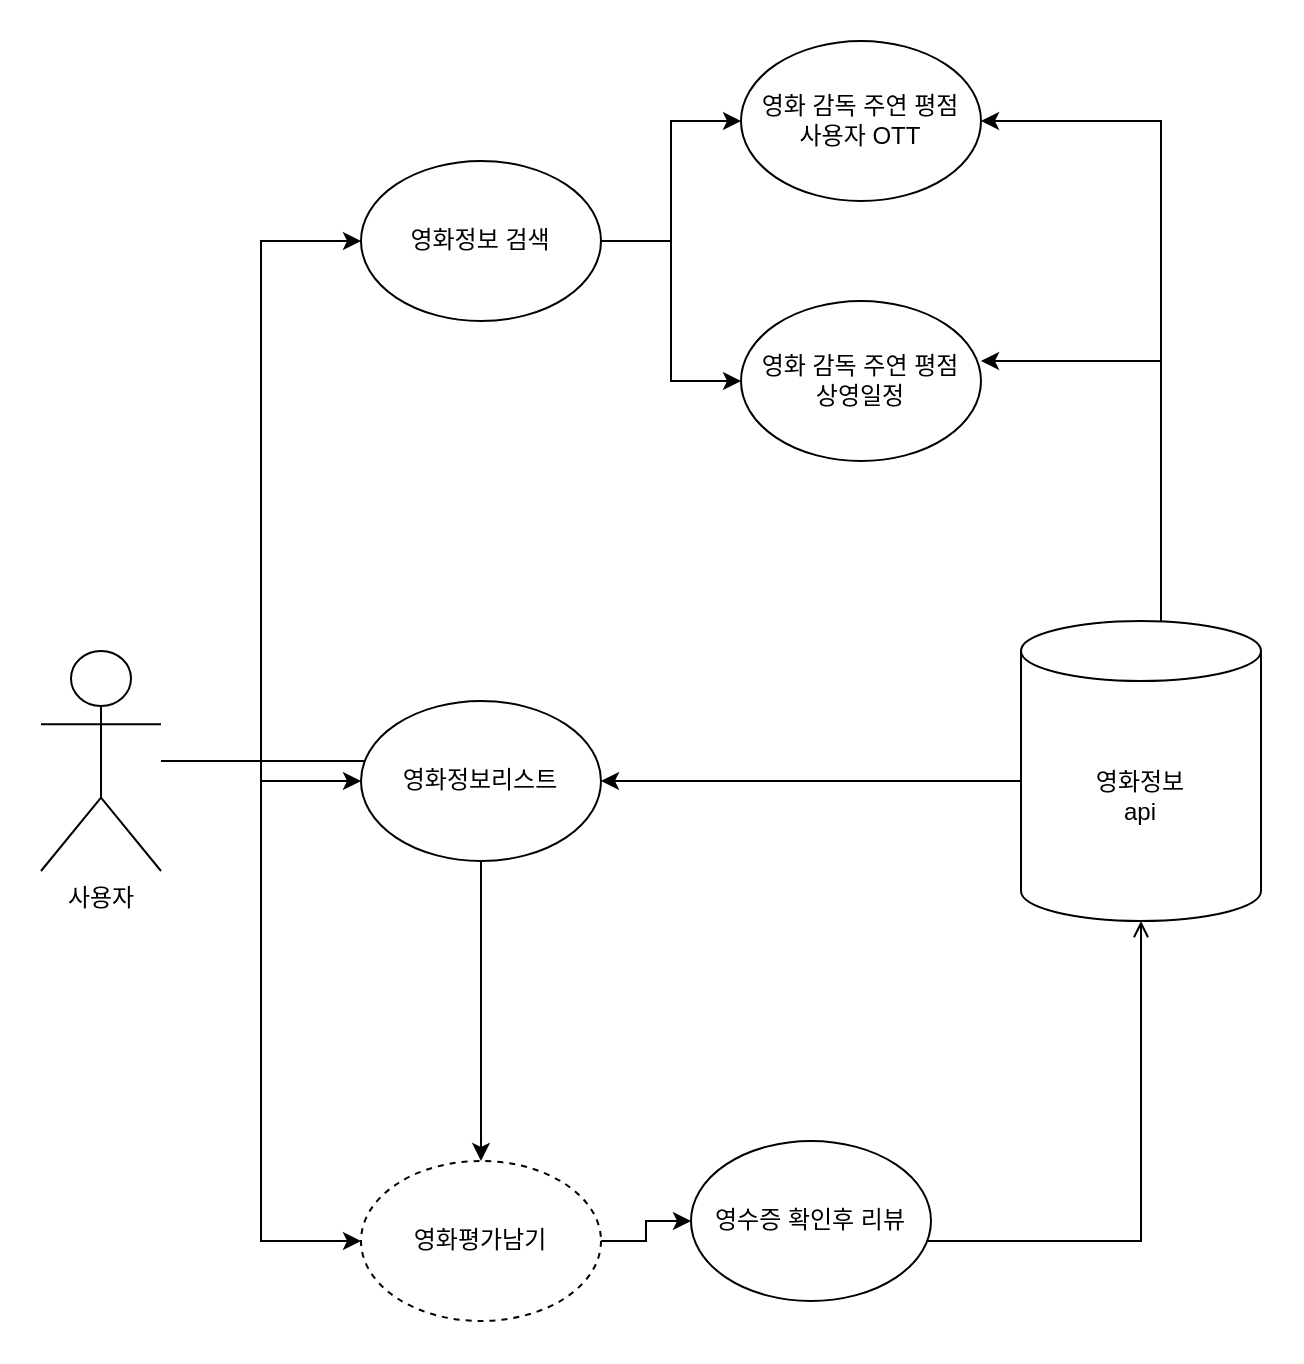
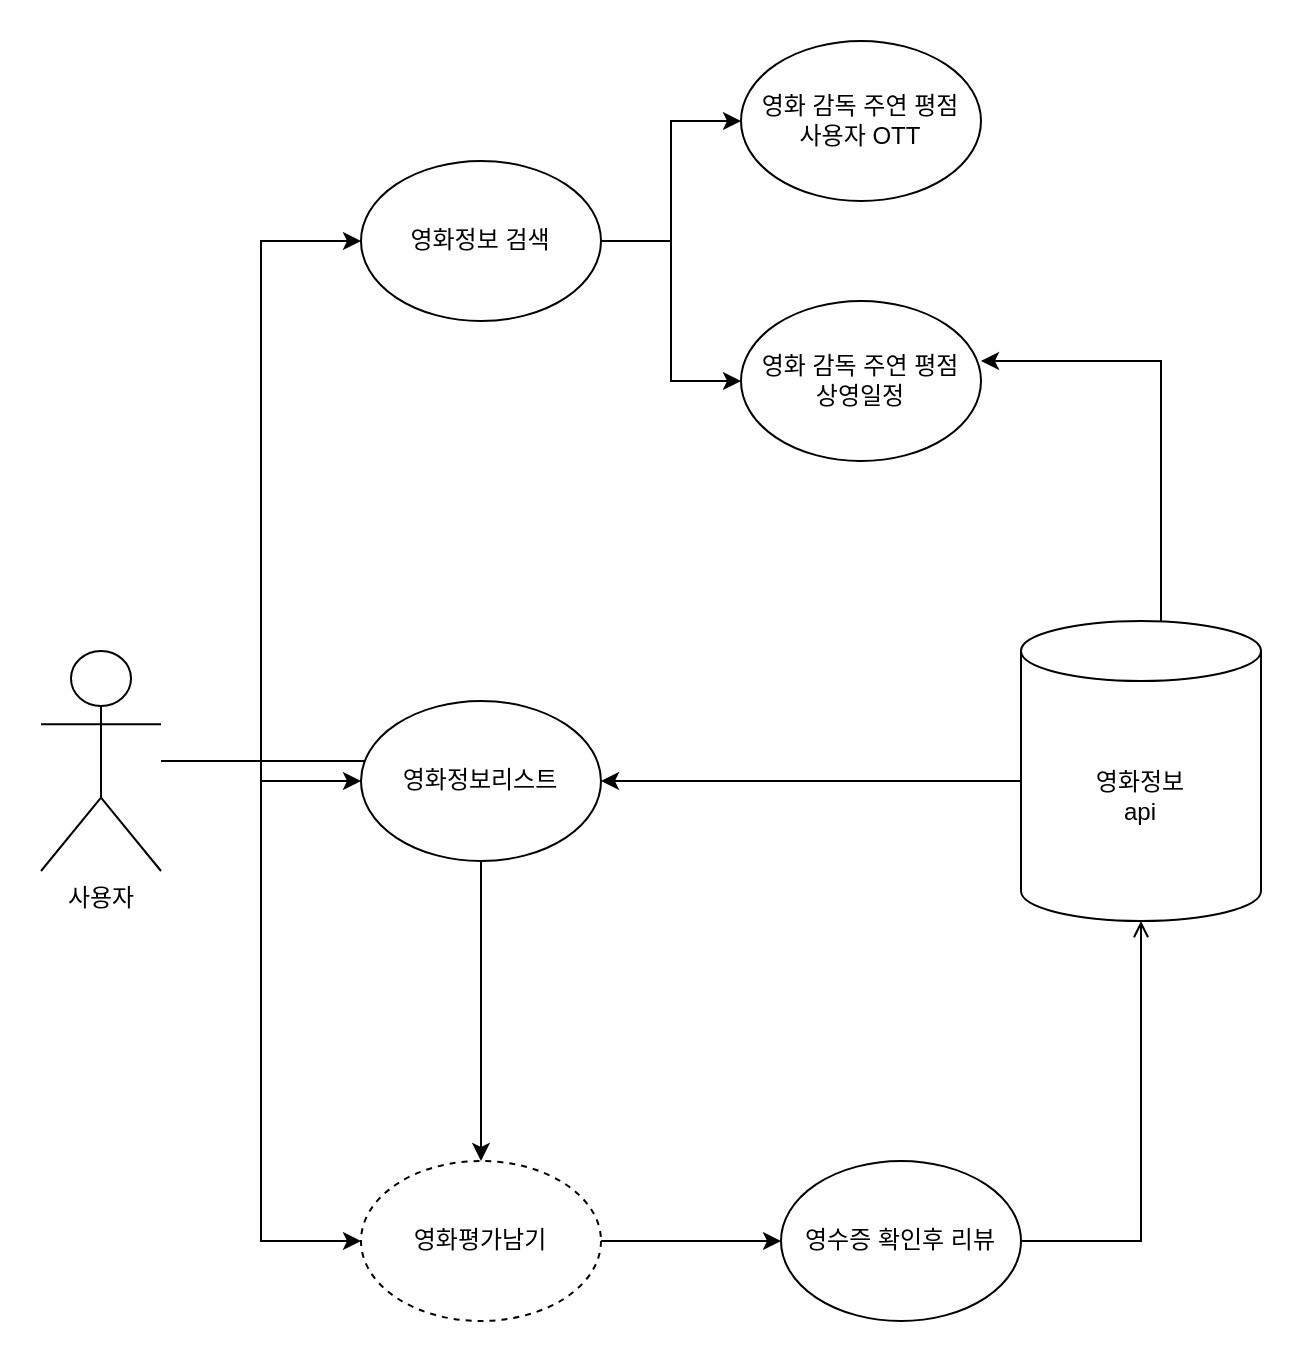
edge "영화정보 api" -> "영화 감독 주연 평점 사용자 OTT": removed
node "영수증 확인후 리뷰": moved (811, 1221) -> (901, 1241)
